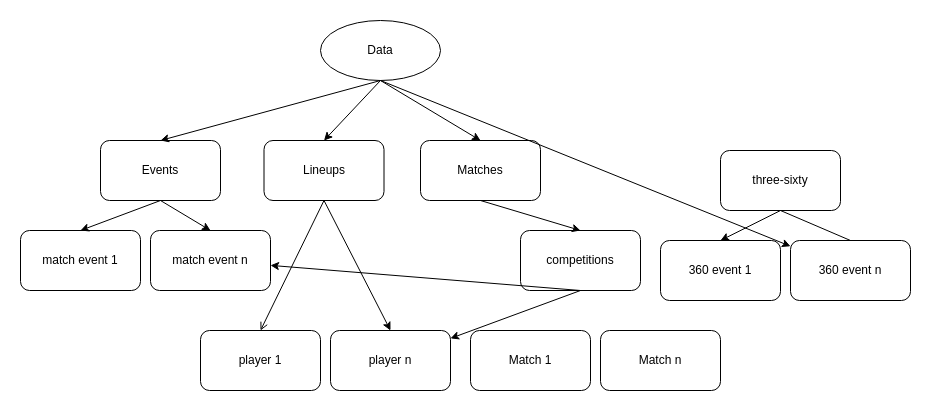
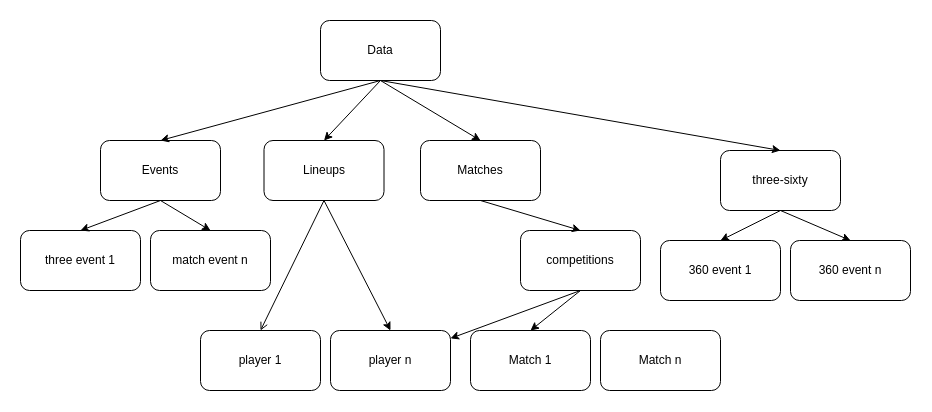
node "Data": shape ellipse -> rounded rectangle
edge "Data" -> "360 event n": now "Data" -> "three-sixty"
edge "three-sixty" -- "360 event n": arrowhead none -> classic
node "match event 1": label "match event 1" -> "three event 1"
edge "competitions" -> "match event n": now "competitions" -> "Match 1"
